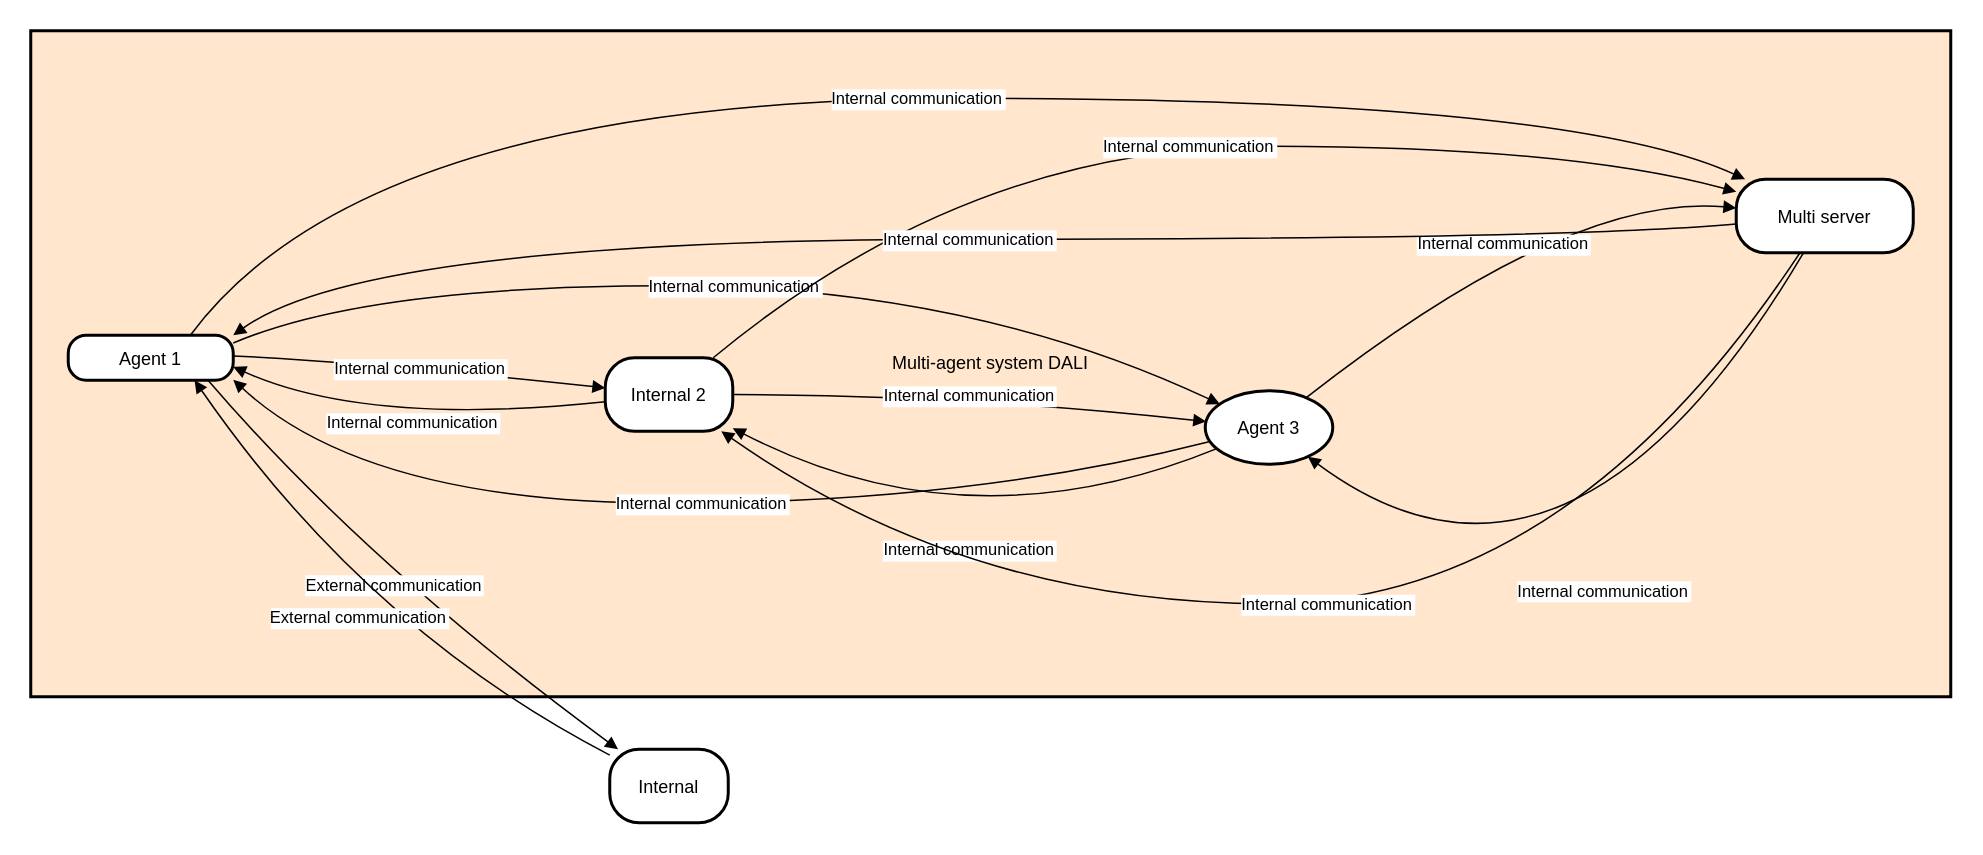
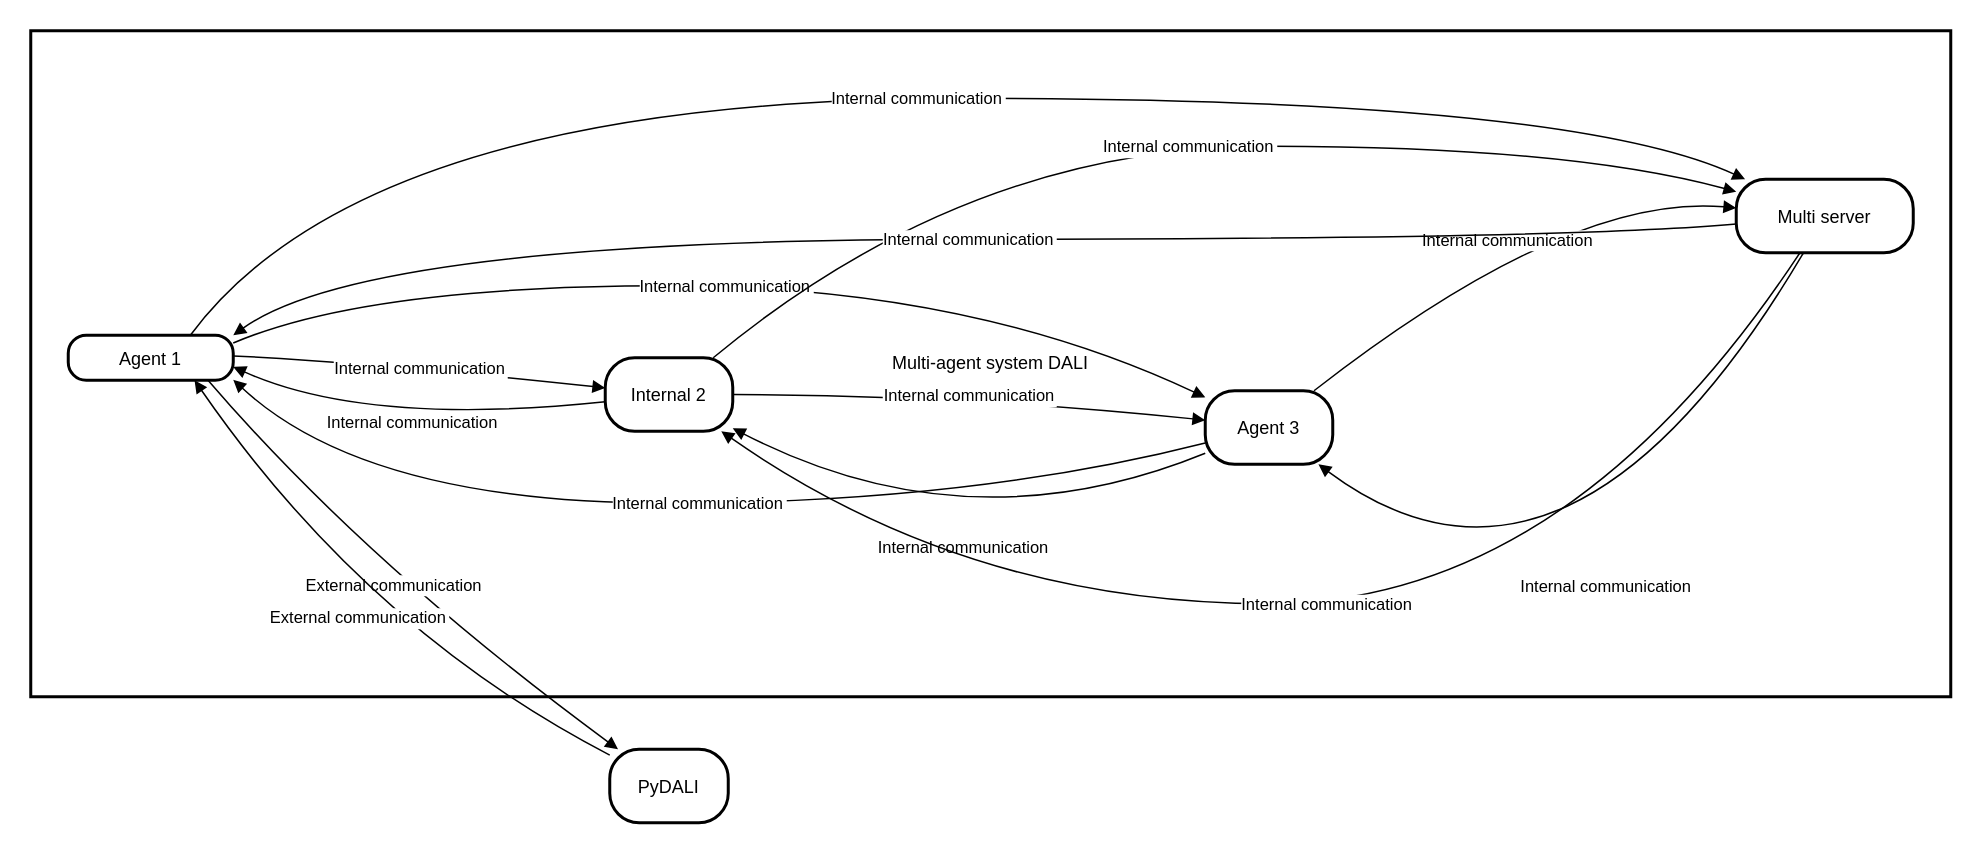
node "Multi-agent system DALI": fillcolor #ffe6cc -> #ffffff
node "Agent 3": shape ellipse -> rounded rectangle
node "Internal": label "Internal" -> "PyDALI"
